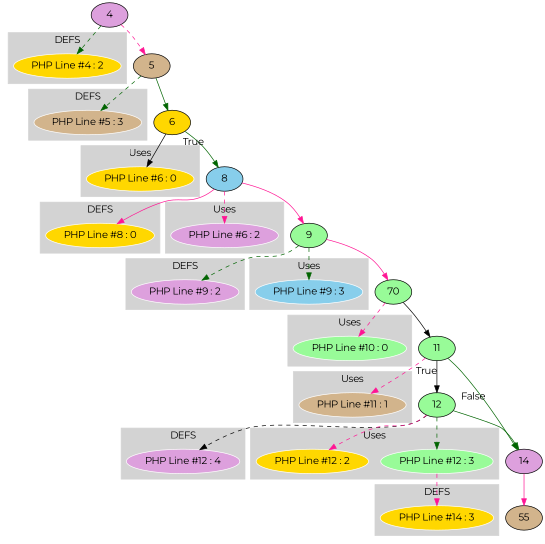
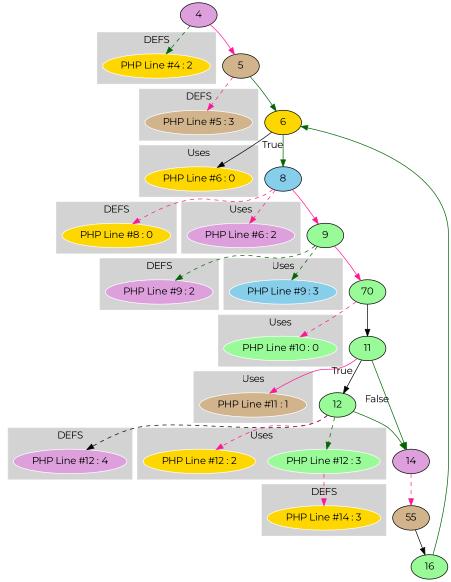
edge "4" -> "5": style dashed -> solid
edge "5" -> "PHP Line #5 : 3": color darkgreen -> deeppink
edge "8" -> "PHP Line #8 : 0": style solid -> dashed
edge "11" -> "PHP Line #11 : 1": style dashed -> solid
edge "14" -> "55": style solid -> dashed
node "16": added
